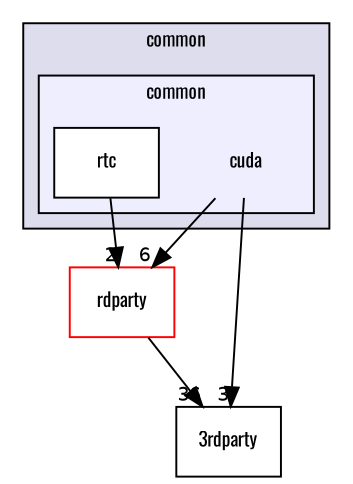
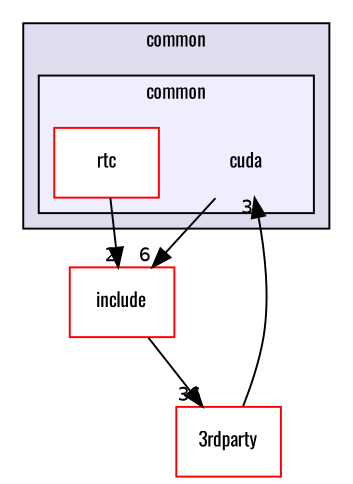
node "rtc": color black -> red
edge "cuda" -> "3rdparty": reversed
node "rdparty": label "rdparty" -> "include"
node "3rdparty": color black -> red
